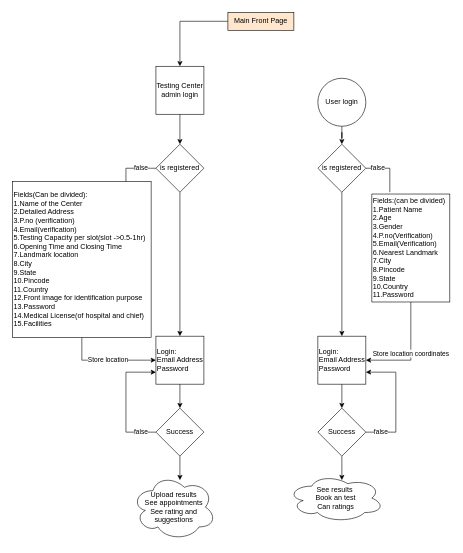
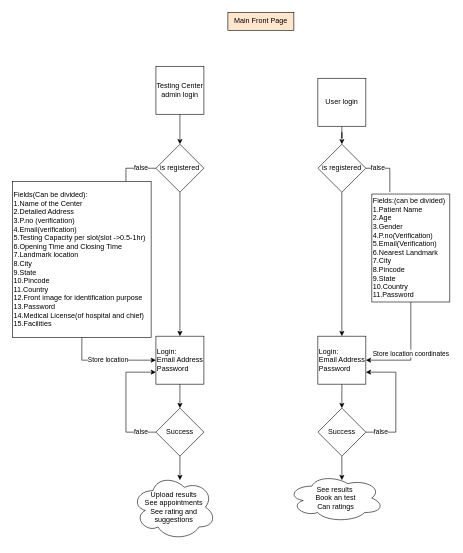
edge "Main Front Page" -> "Testing Center admin login": removed
node "User login": shape ellipse -> rectangle
